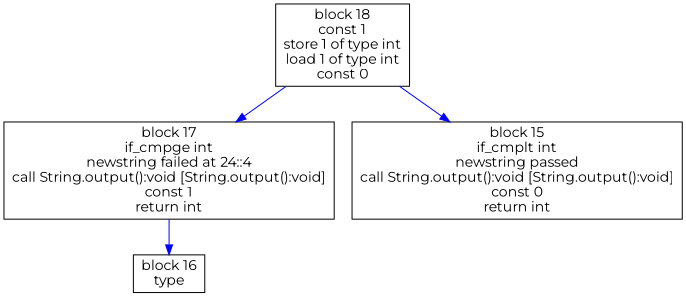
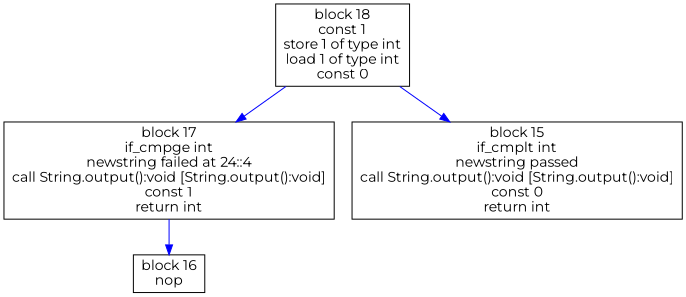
node "block 16 type": label "block 16 type" -> "block 16 nop"
